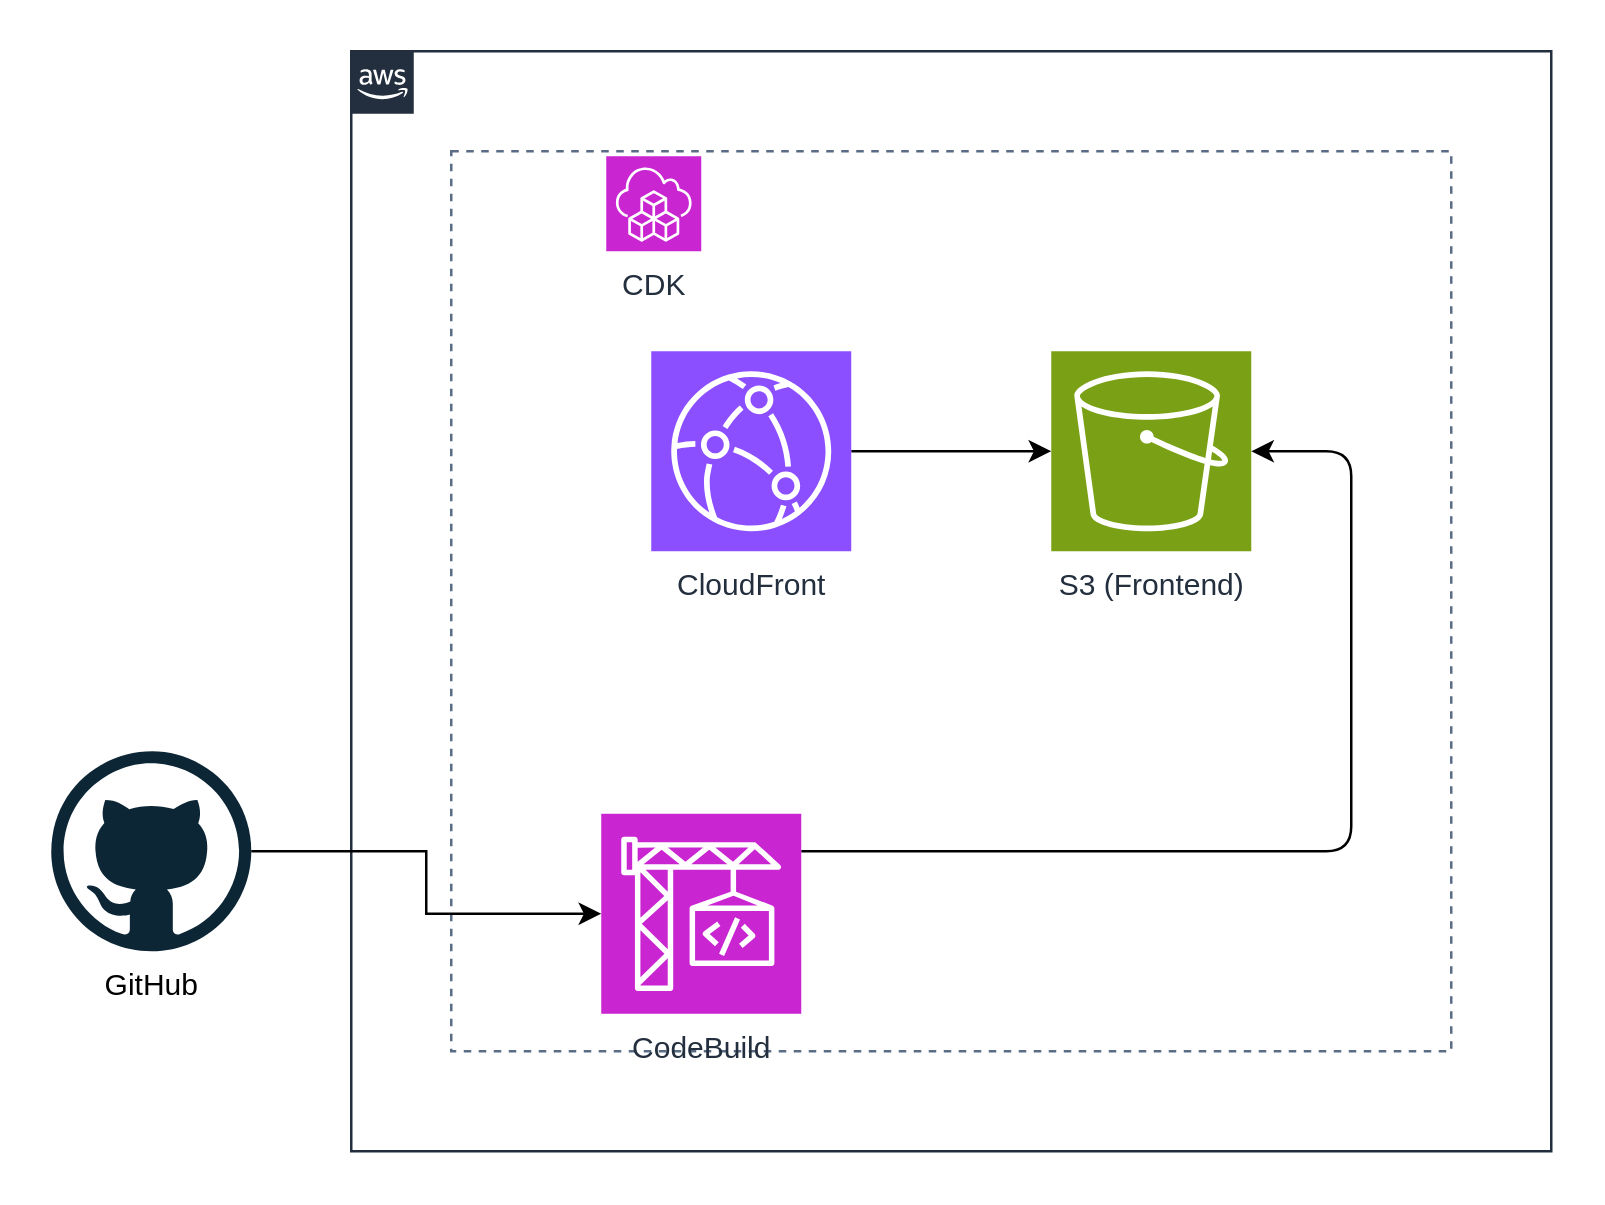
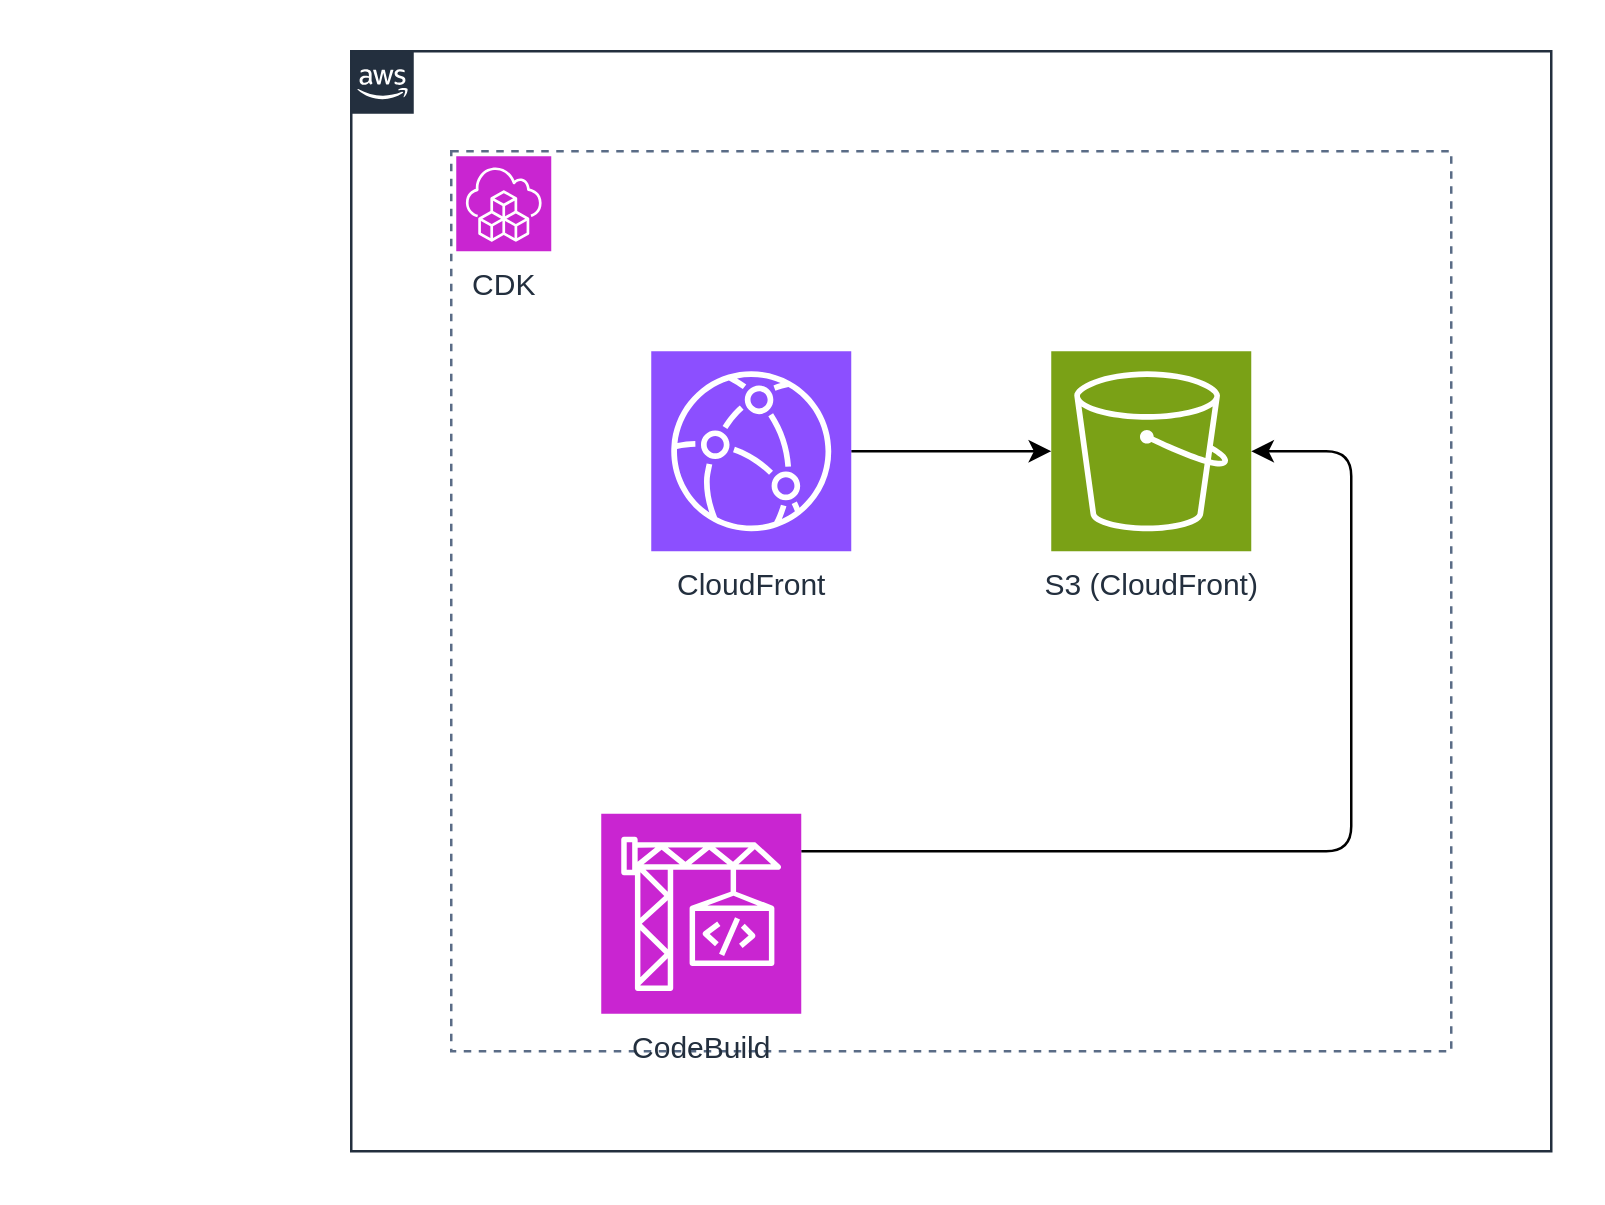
node "CDK": moved (654, 204) -> (504, 204)
node "S3 (Frontend)": label "S3 (Frontend)" -> "S3 (CloudFront)"
node "GitHub": removed
edge "GitHub" -> "CodeBuild": removed
